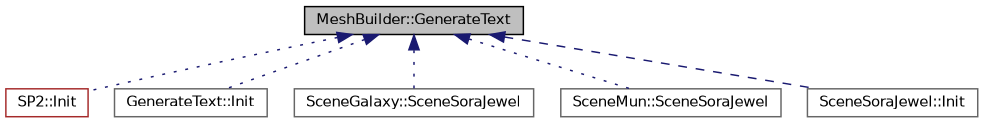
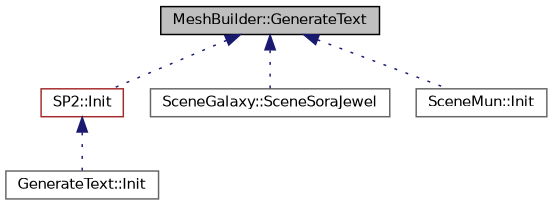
edge "GenerateText::Init" -> "MeshBuilder::GenerateText": now "GenerateText::Init" -> "SP2::Init"
node "SceneMun::SceneSoraJewel": label "SceneMun::SceneSoraJewel" -> "SceneMun::Init"
node "SceneSoraJewel::Init": removed
